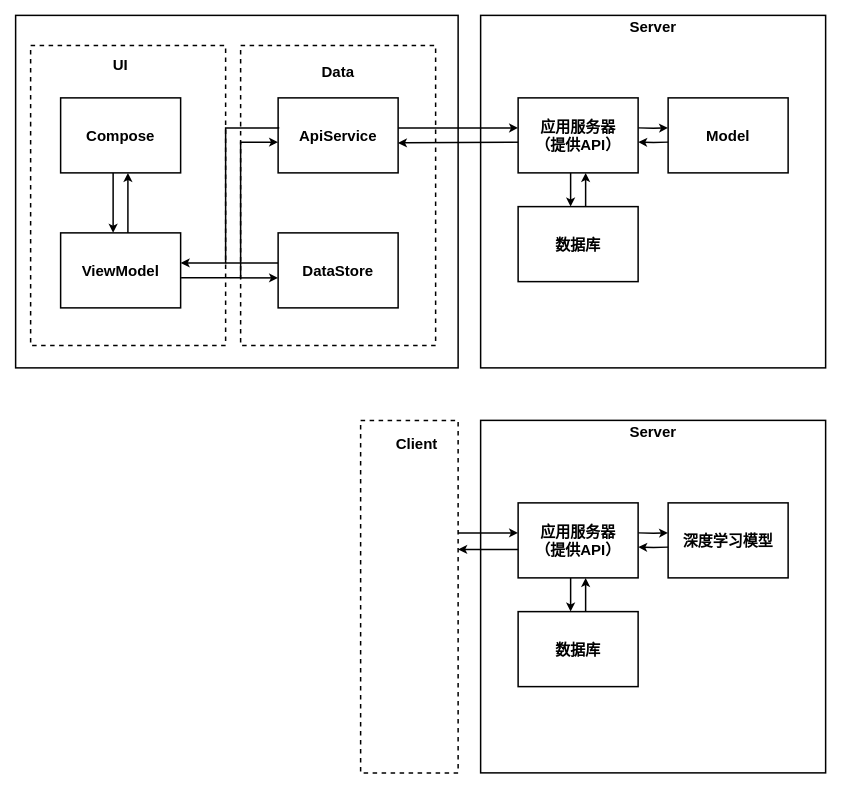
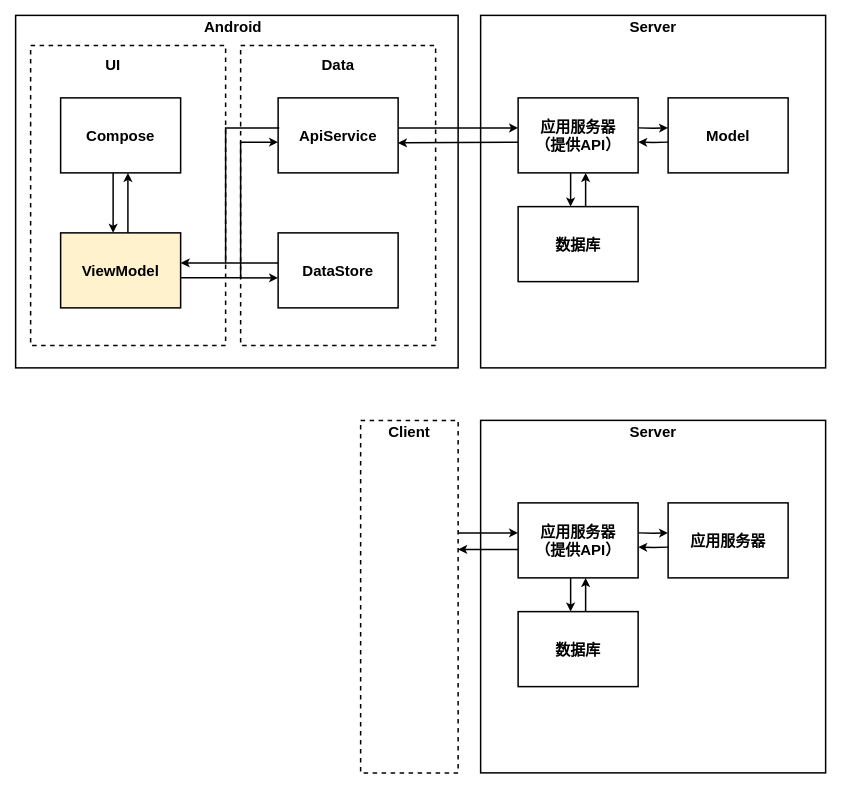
node "Android": added
node "UI": moved (120, 64) -> (113, 64)
node "Data": moved (338, 72) -> (338, 64)
node "ViewModel": fillcolor #ffffff -> #fff2cc
node "Client": moved (417, 443) -> (409, 432)
node "深度学习模型": label "深度学习模型" -> "应用服务器"
